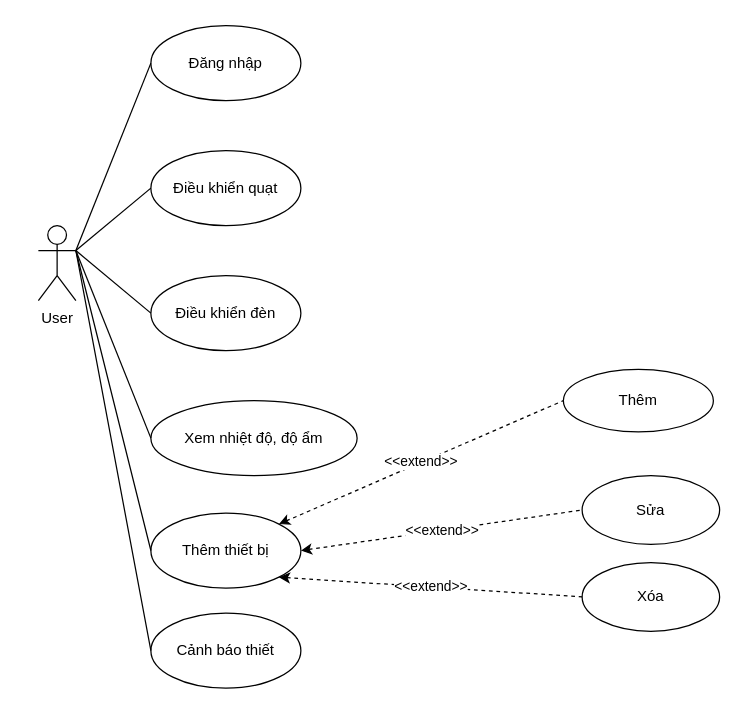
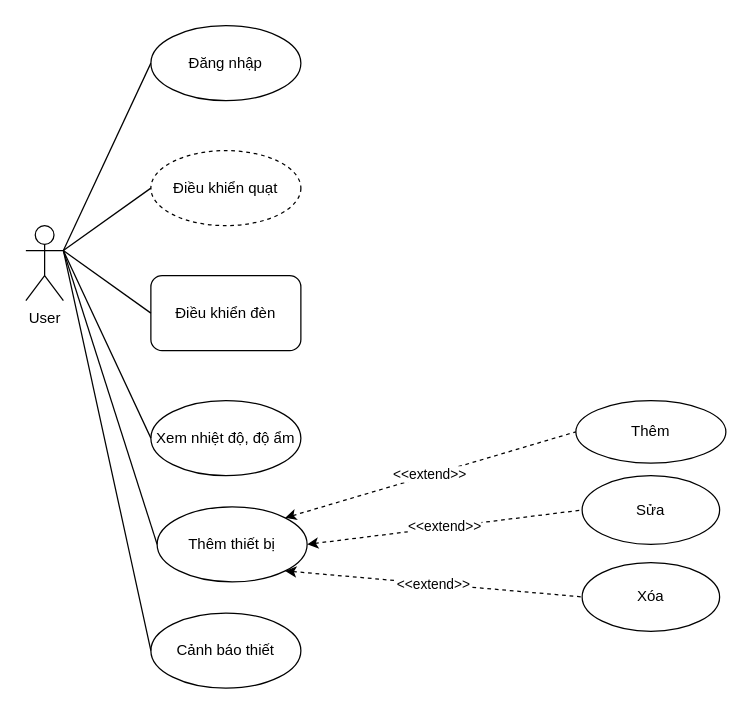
node "Điều khiển quạt": style solid -> dashed
node "User": moved (57, 263) -> (44, 263)
node "Điều khiển đèn": shape ellipse -> rounded rectangle
node "Thêm": moved (638, 401) -> (651, 432)
node "Xem nhiệt độ, độ ẩm": size 206x75 -> 150x75
node "Thêm thiết bị": moved (226, 551) -> (232, 544)
